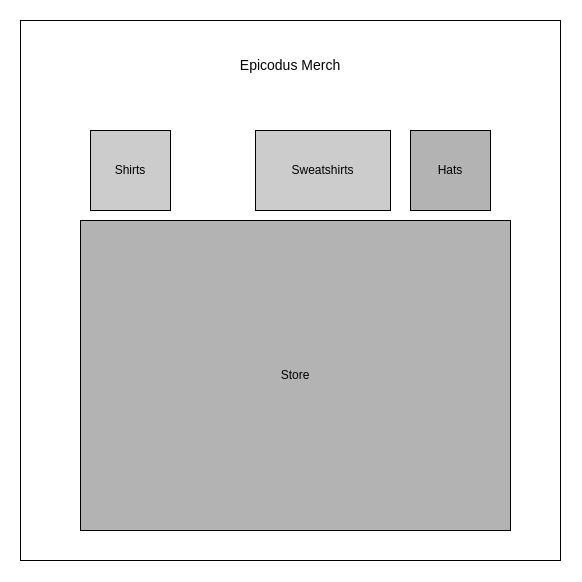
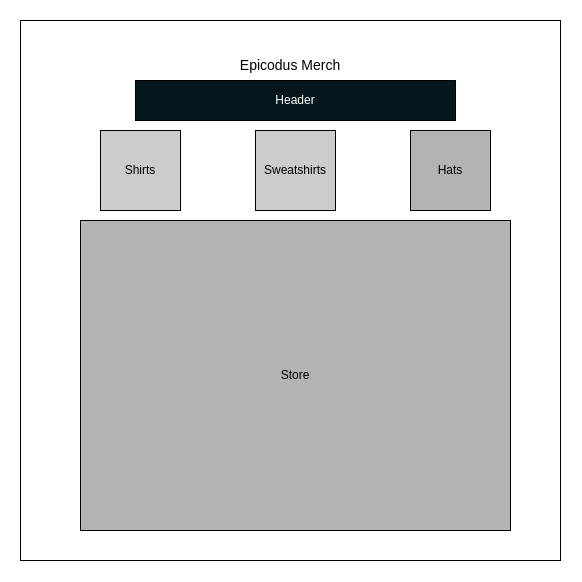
node "Header": added
node "Shirts": moved (131, 171) -> (141, 171)
node "Sweatshirts": size 135x80 -> 80x80
